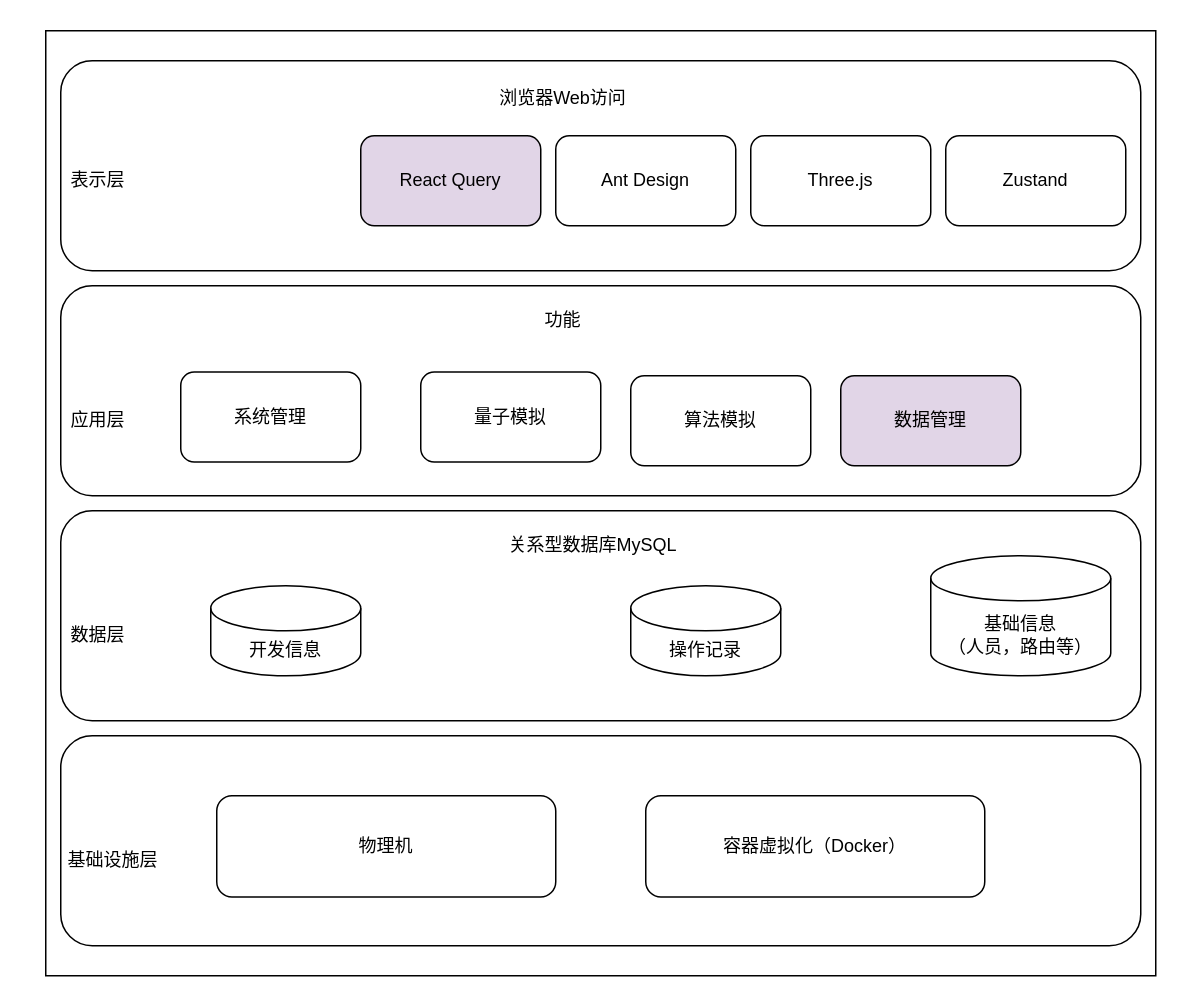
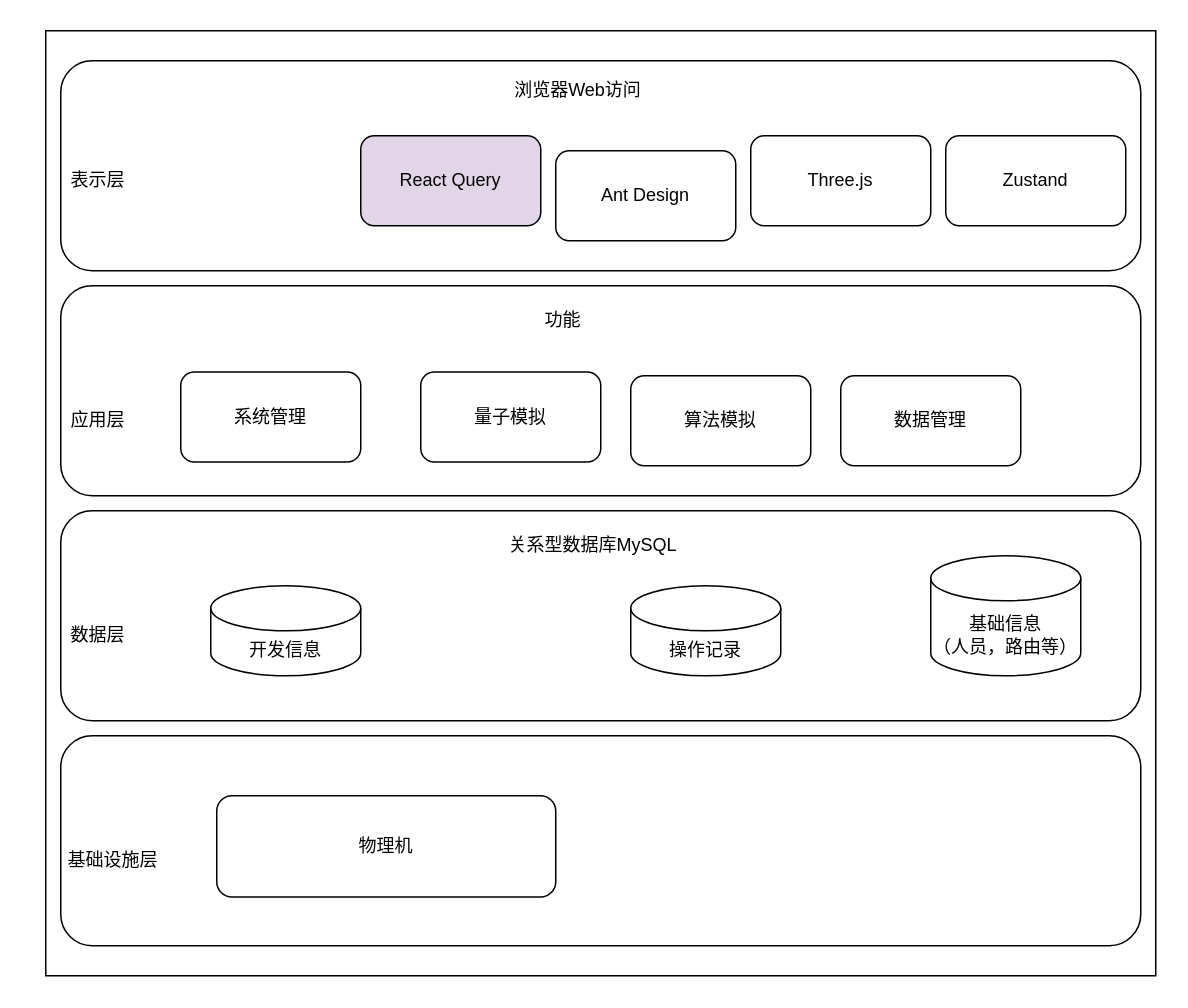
node "浏览器Web访问": moved (563, 98) -> (578, 91)
node "Ant Design": moved (646, 181) -> (646, 196)
node "数据管理": fillcolor #e1d5e7 -> #ffffff
node "基础信息 （人员，路由等）": size 180x120 -> 150x120
node "容器虚拟化（Docker）": removed
